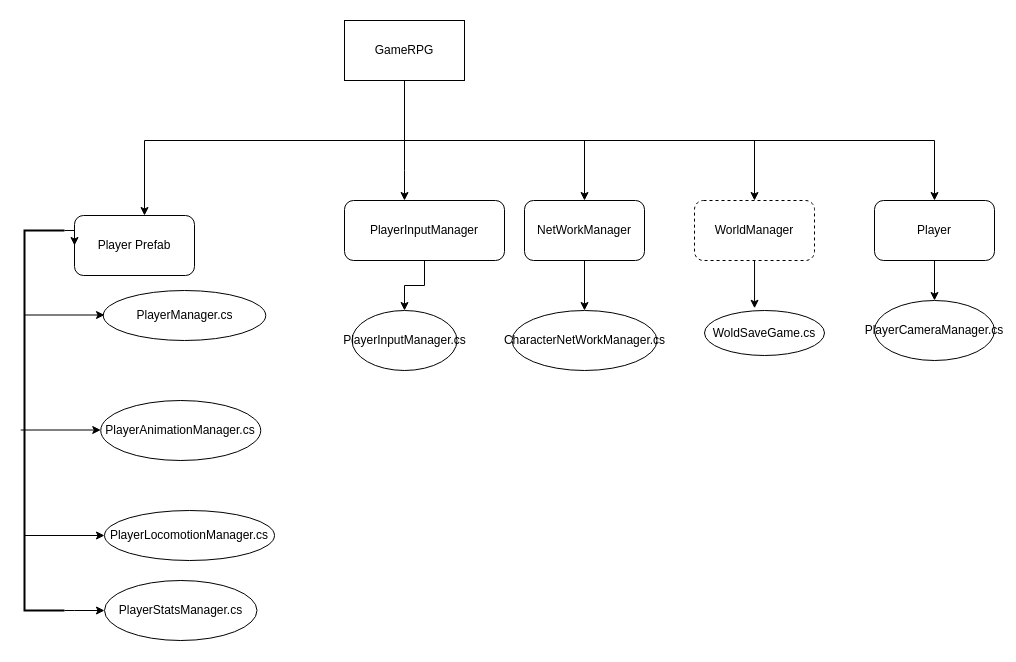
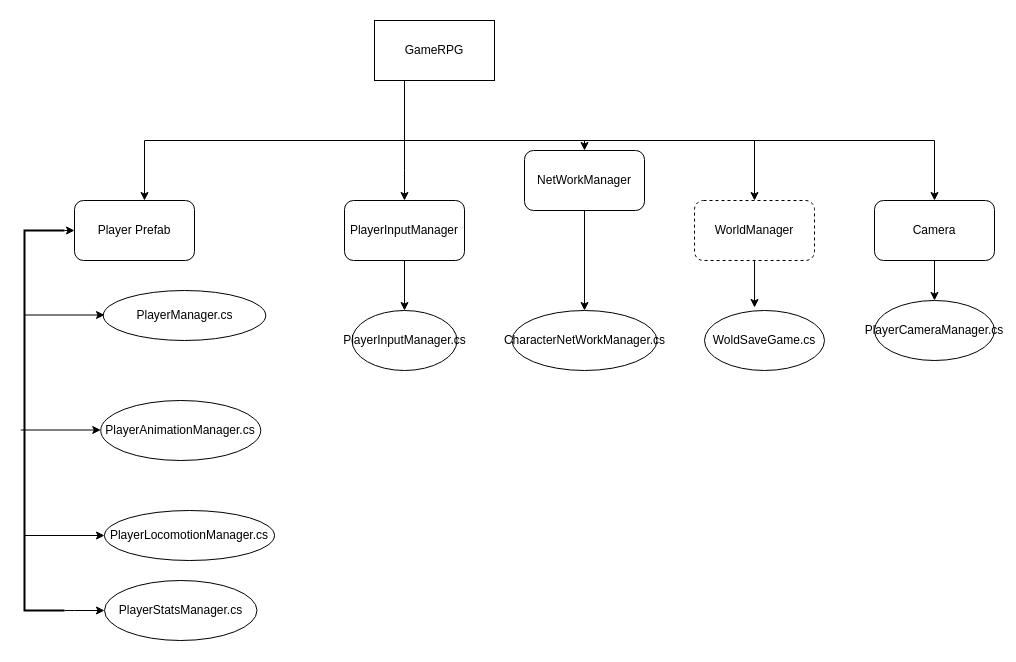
node "GameRPG": moved (405, 51) -> (435, 51)
node "PlayerInputManager": size 160x60 -> 120x60
node "NetWorkManager": moved (585, 231) -> (585, 181)
node "Player": label "Player" -> "Camera"
node "Player Prefab": moved (135, 246) -> (135, 231)
node "WoldSaveGame.cs": size 120x45 -> 120x60
